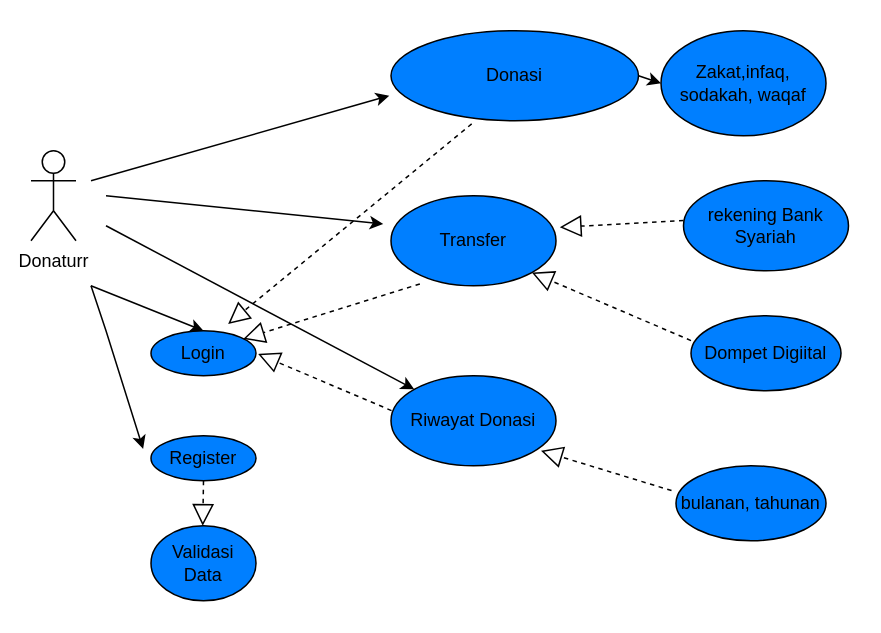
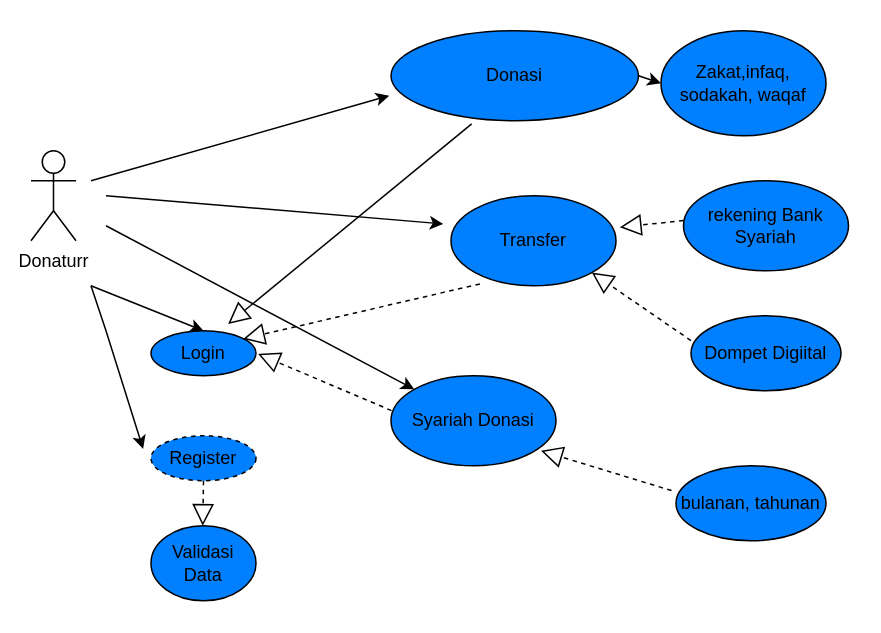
edge "Donasi" -> "Login": style dashed -> solid
node "Transfer": moved (473, 241) -> (533, 241)
node "Riwayat Donasi": label "Riwayat Donasi" -> "Syariah Donasi"
node "Register": style solid -> dashed
